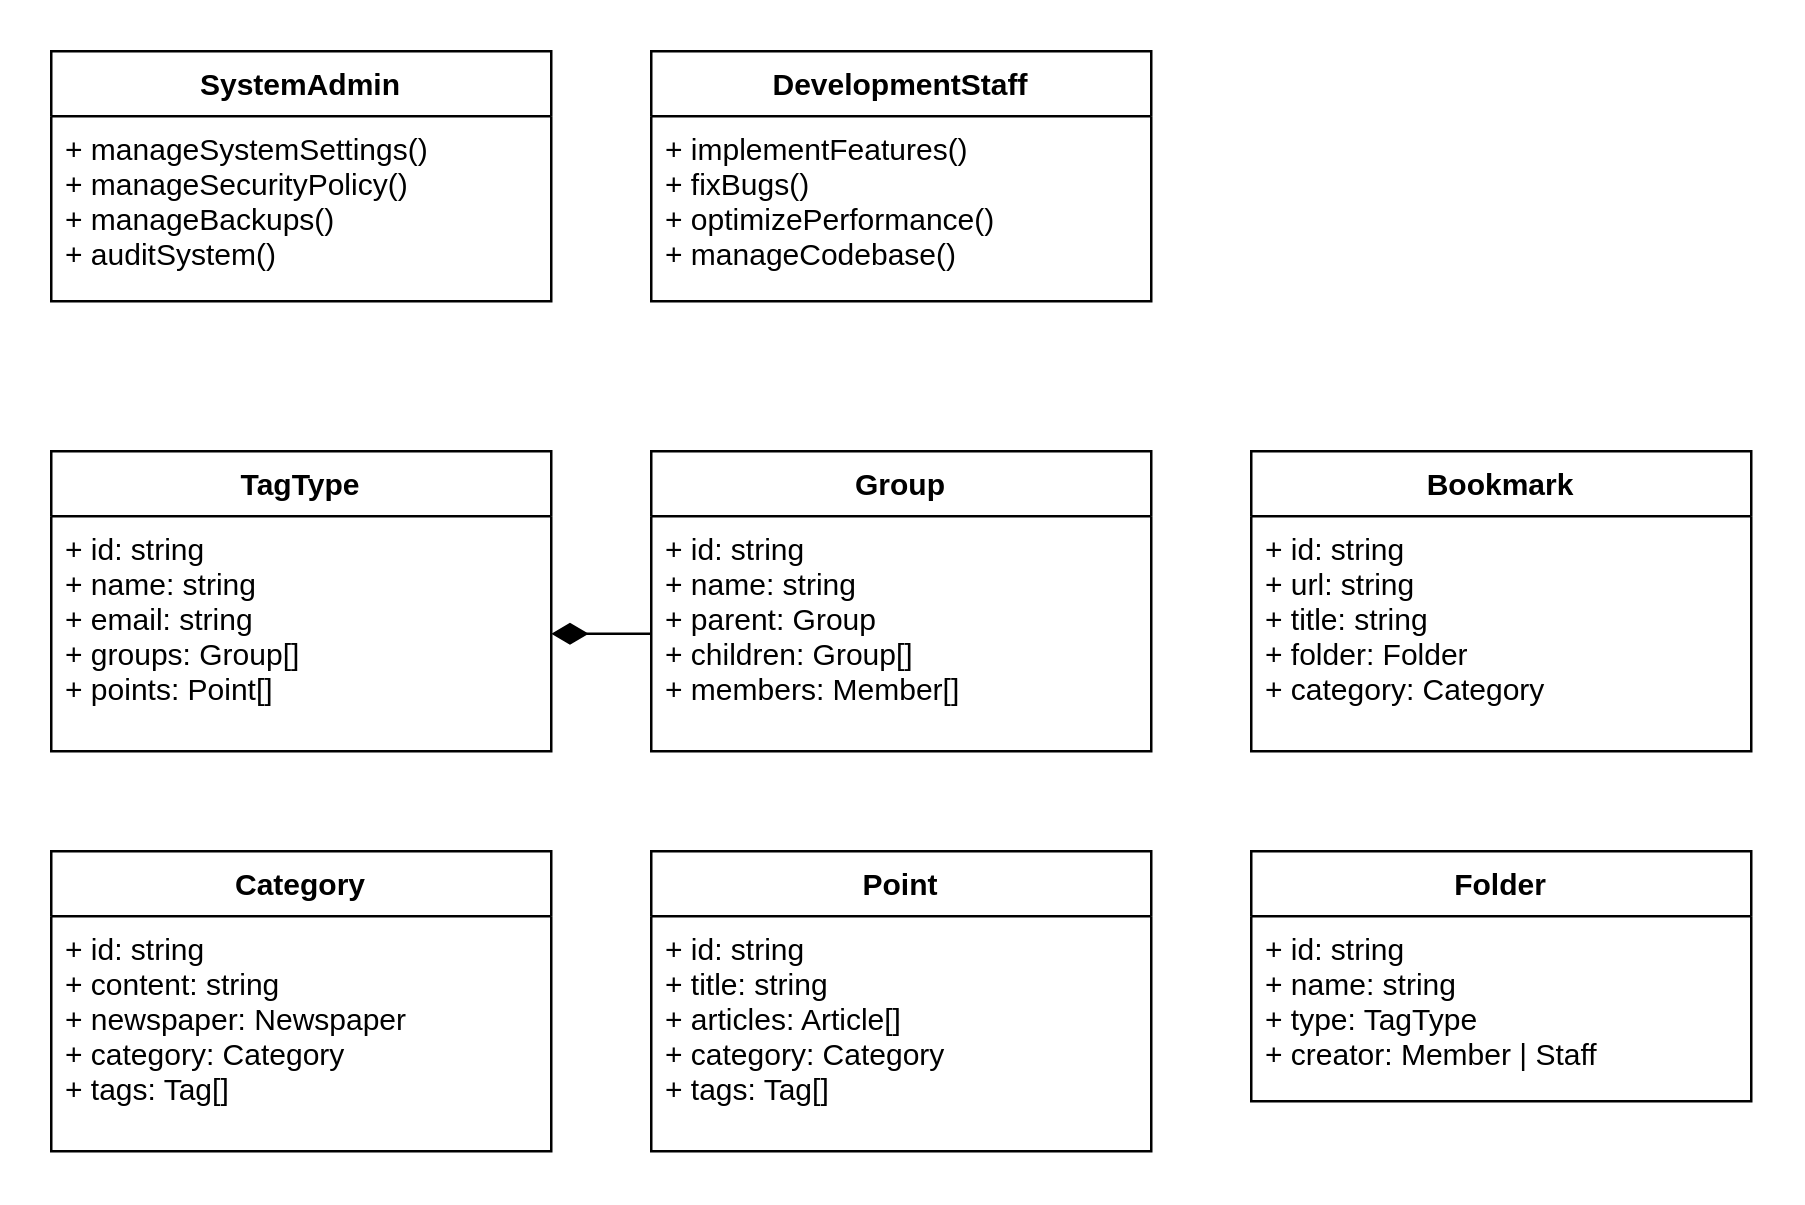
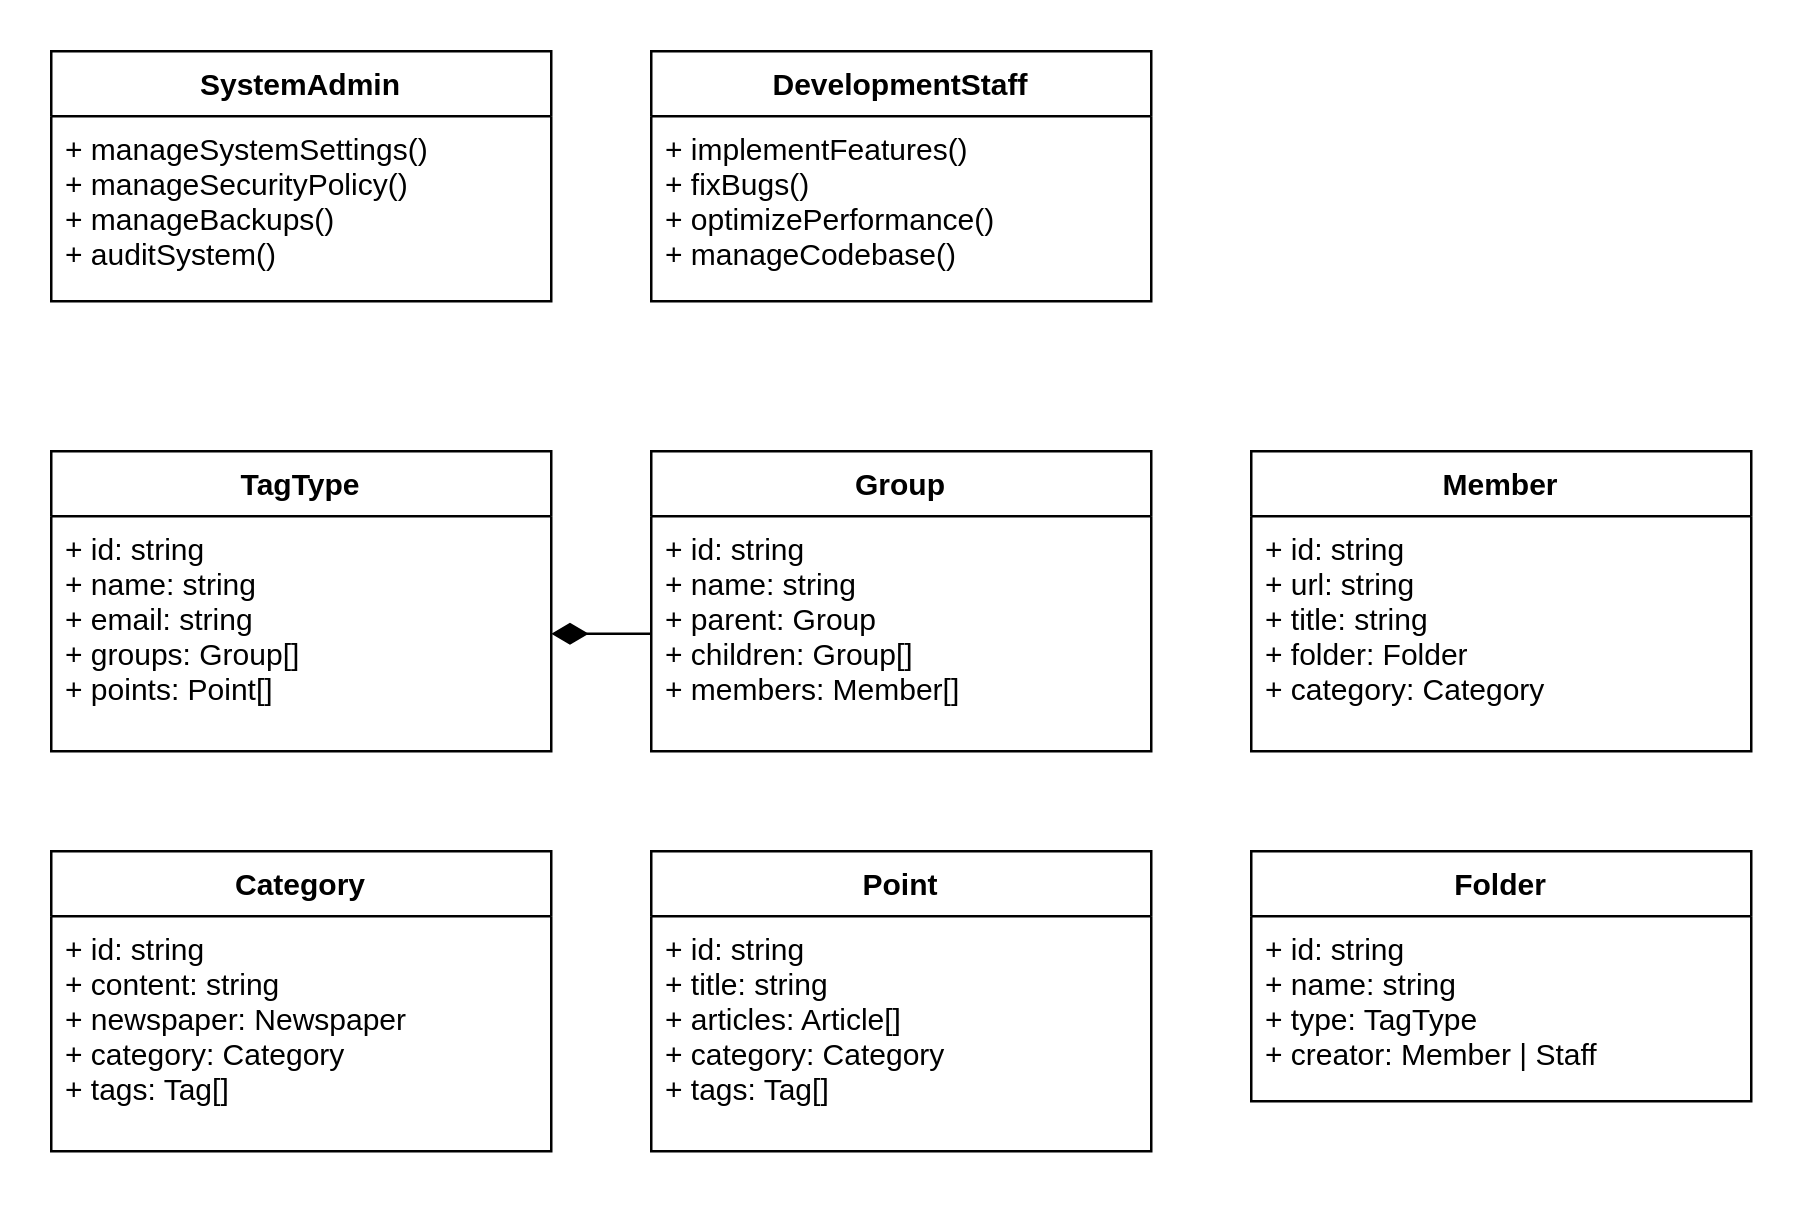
node "Bookmark": label "Bookmark" -> "Member"
